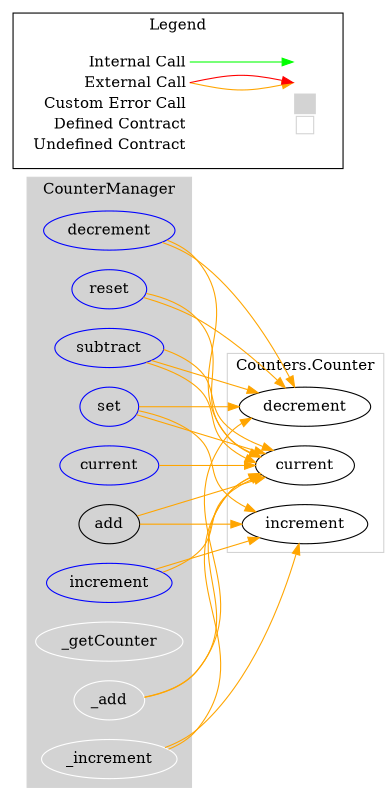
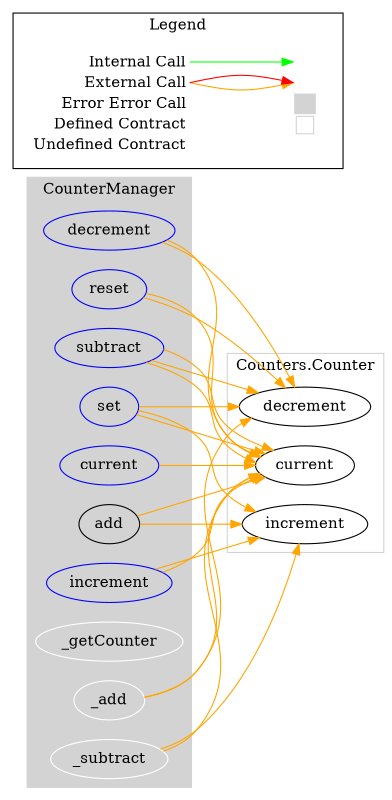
node "Internal Call": text "Custom Error Call" -> "Error Error Call"
node "_increment": label "_increment" -> "_subtract"
